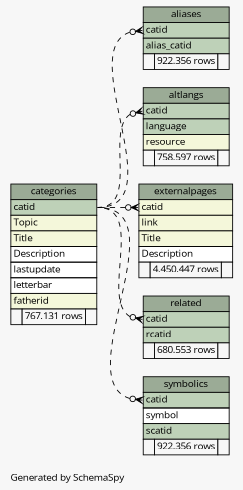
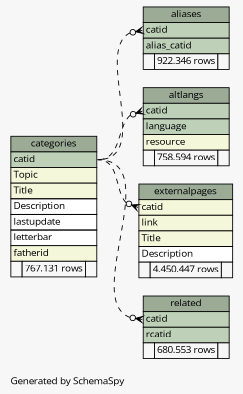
node "aliases": text "922.356 rows" -> "922.346 rows"
node "altlangs": text "758.597 rows" -> "758.594 rows"
node "symbolics": removed
